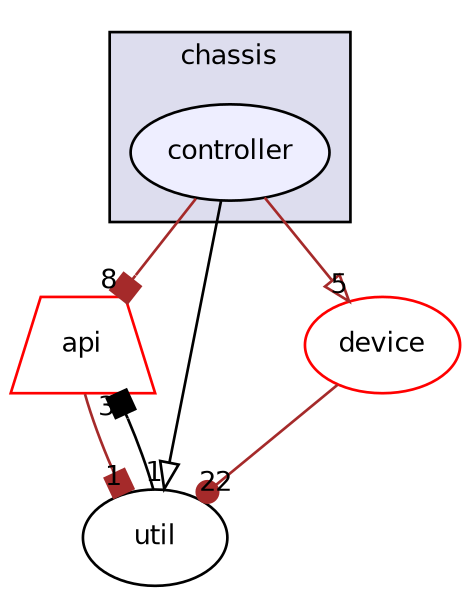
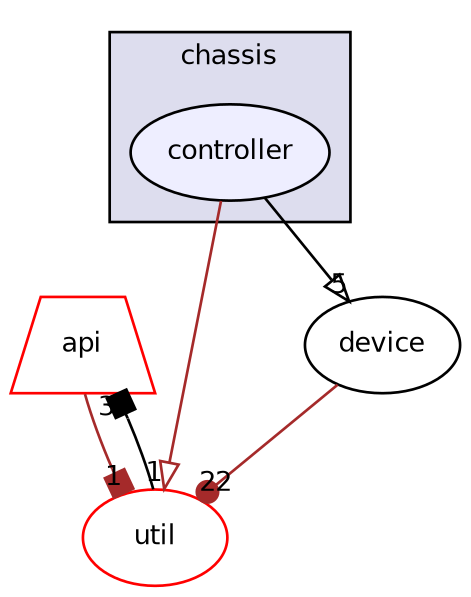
edge "controller" -> "api": removed
edge "controller" -> "device": color brown -> black
edge "controller" -> "util": color black -> brown
node "device": color red -> black
node "util": color black -> red
